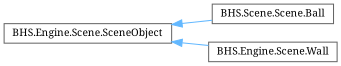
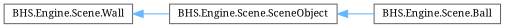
node "BHS.Scene.Scene.Ball": label "BHS.Scene.Scene.Ball" -> "BHS.Engine.Scene.Ball"
edge "BHS.Engine.Scene.Wall" -> "BHS.Engine.Scene.SceneObject": reversed
